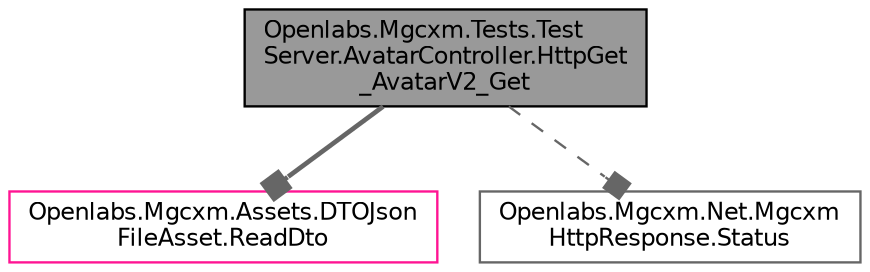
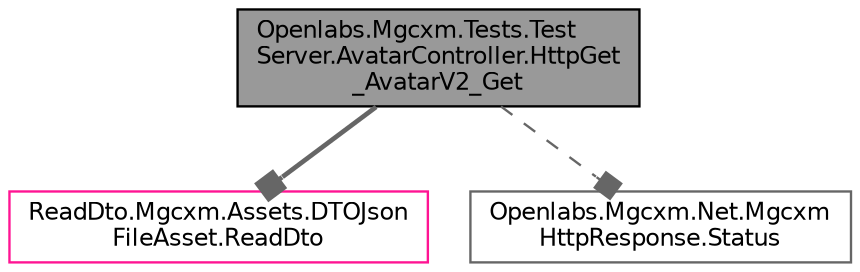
node "Openlabs.Mgcxm.Assets.DTOJson FileAsset.ReadDto": label "Openlabs.Mgcxm.Assets.DTOJson FileAsset.ReadDto" -> "ReadDto.Mgcxm.Assets.DTOJson FileAsset.ReadDto"
